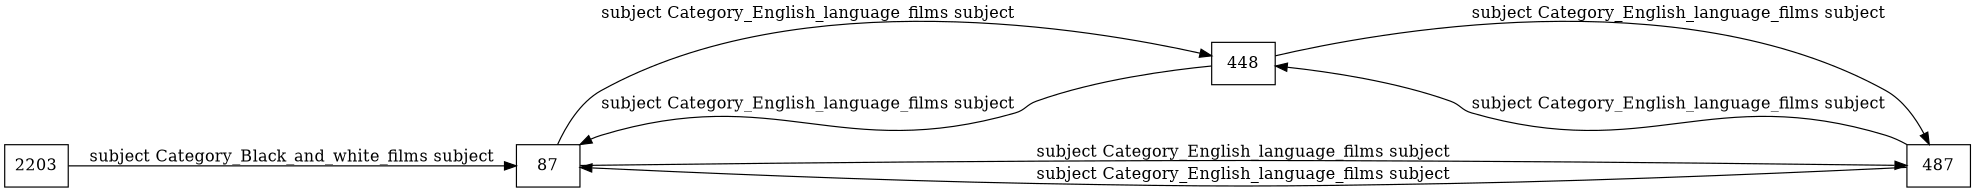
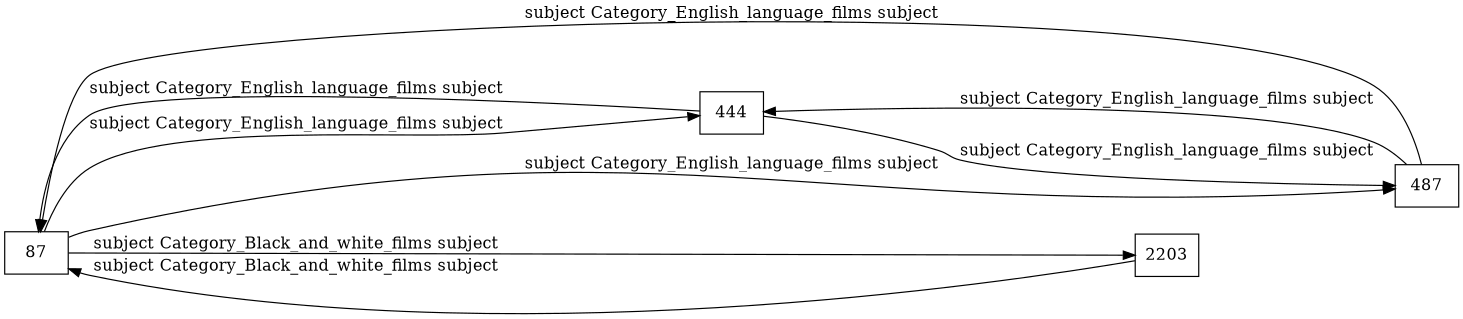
node "448": label "448" -> "444"
edge "87" -> "2203": added, label "subject Category_Black_and_white_films subject"
